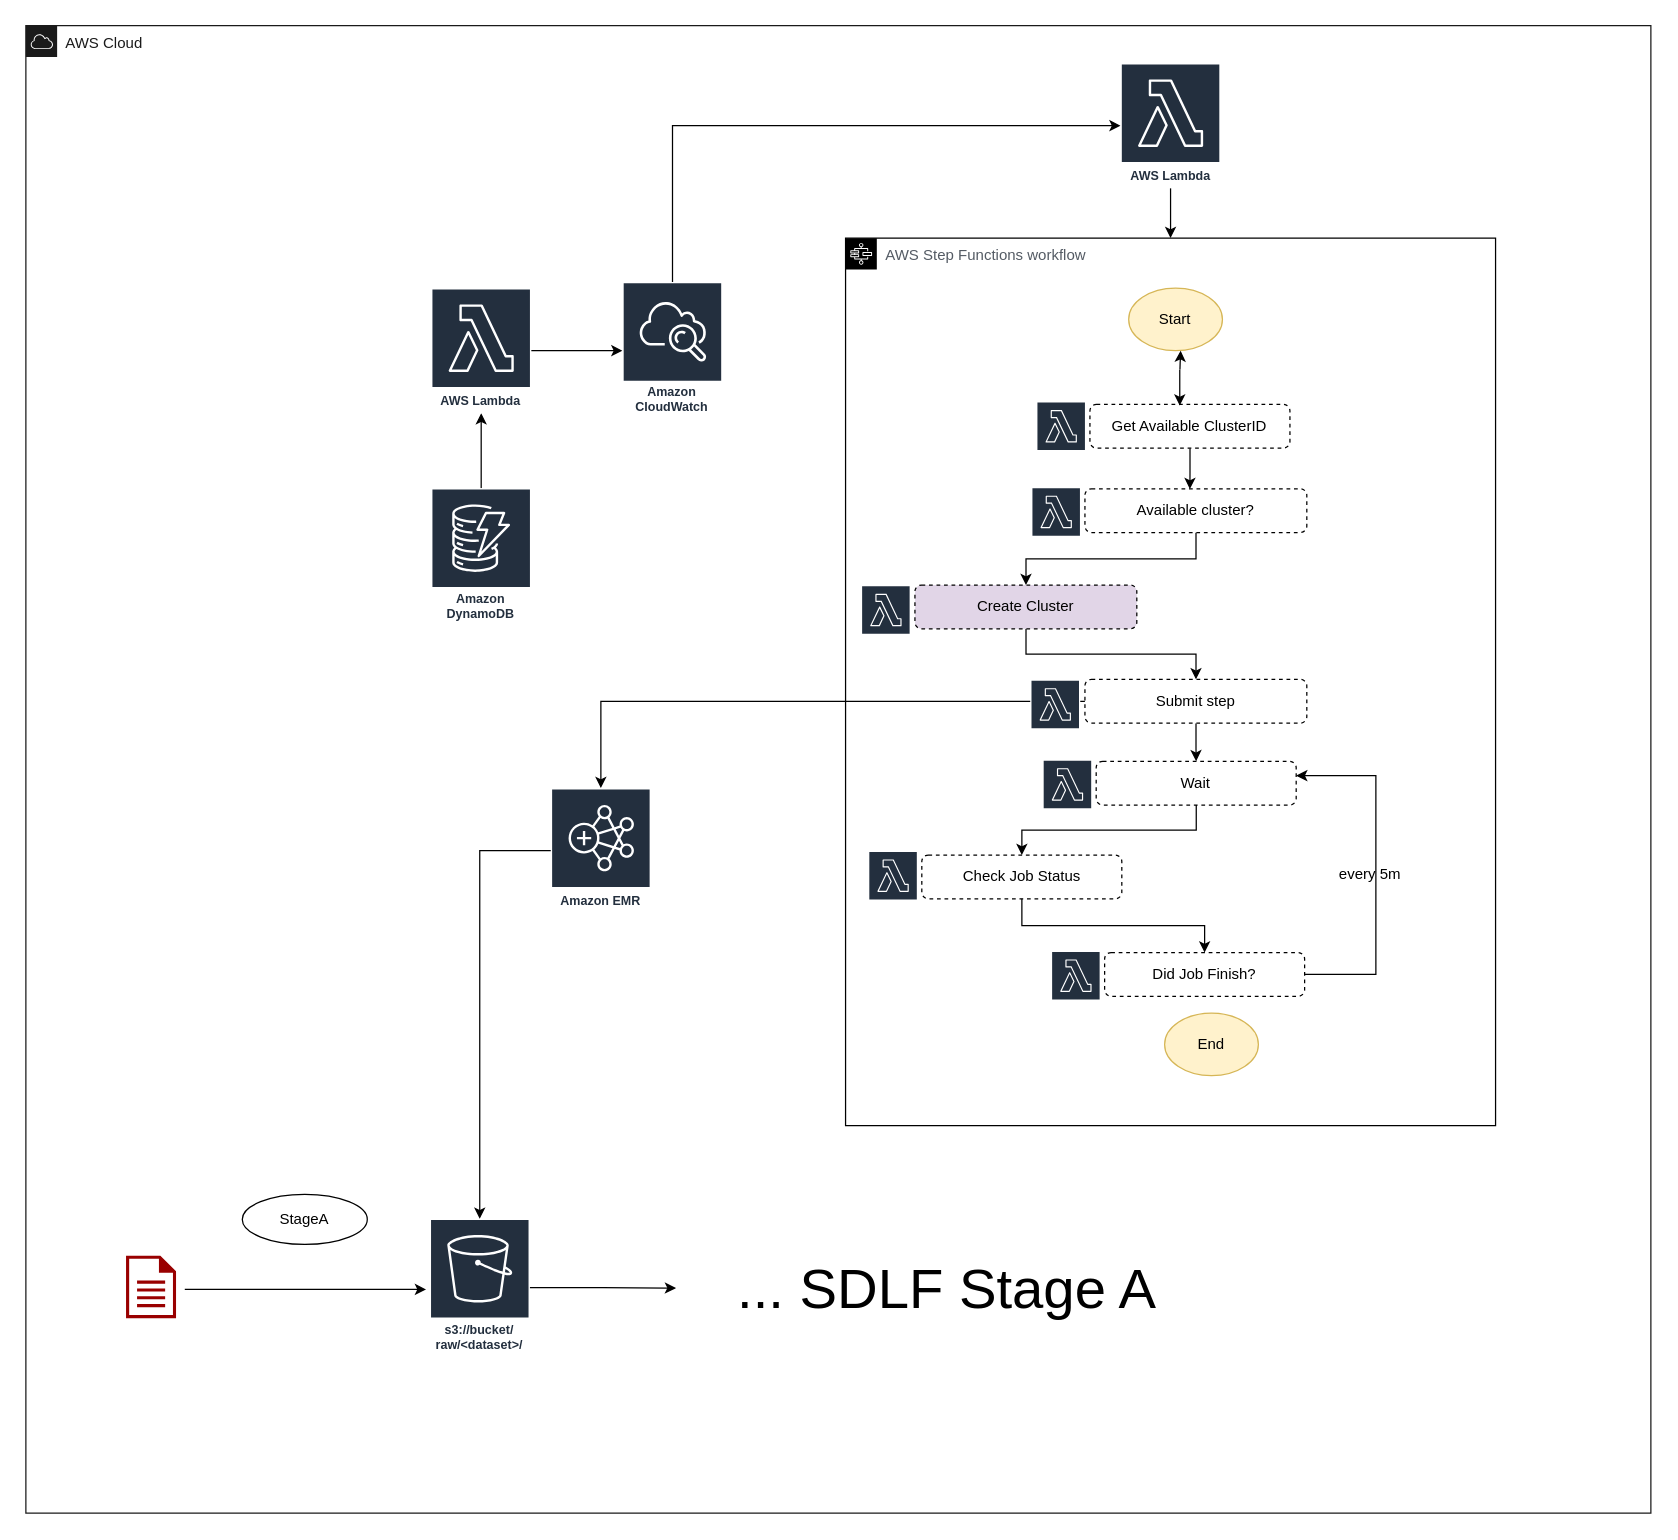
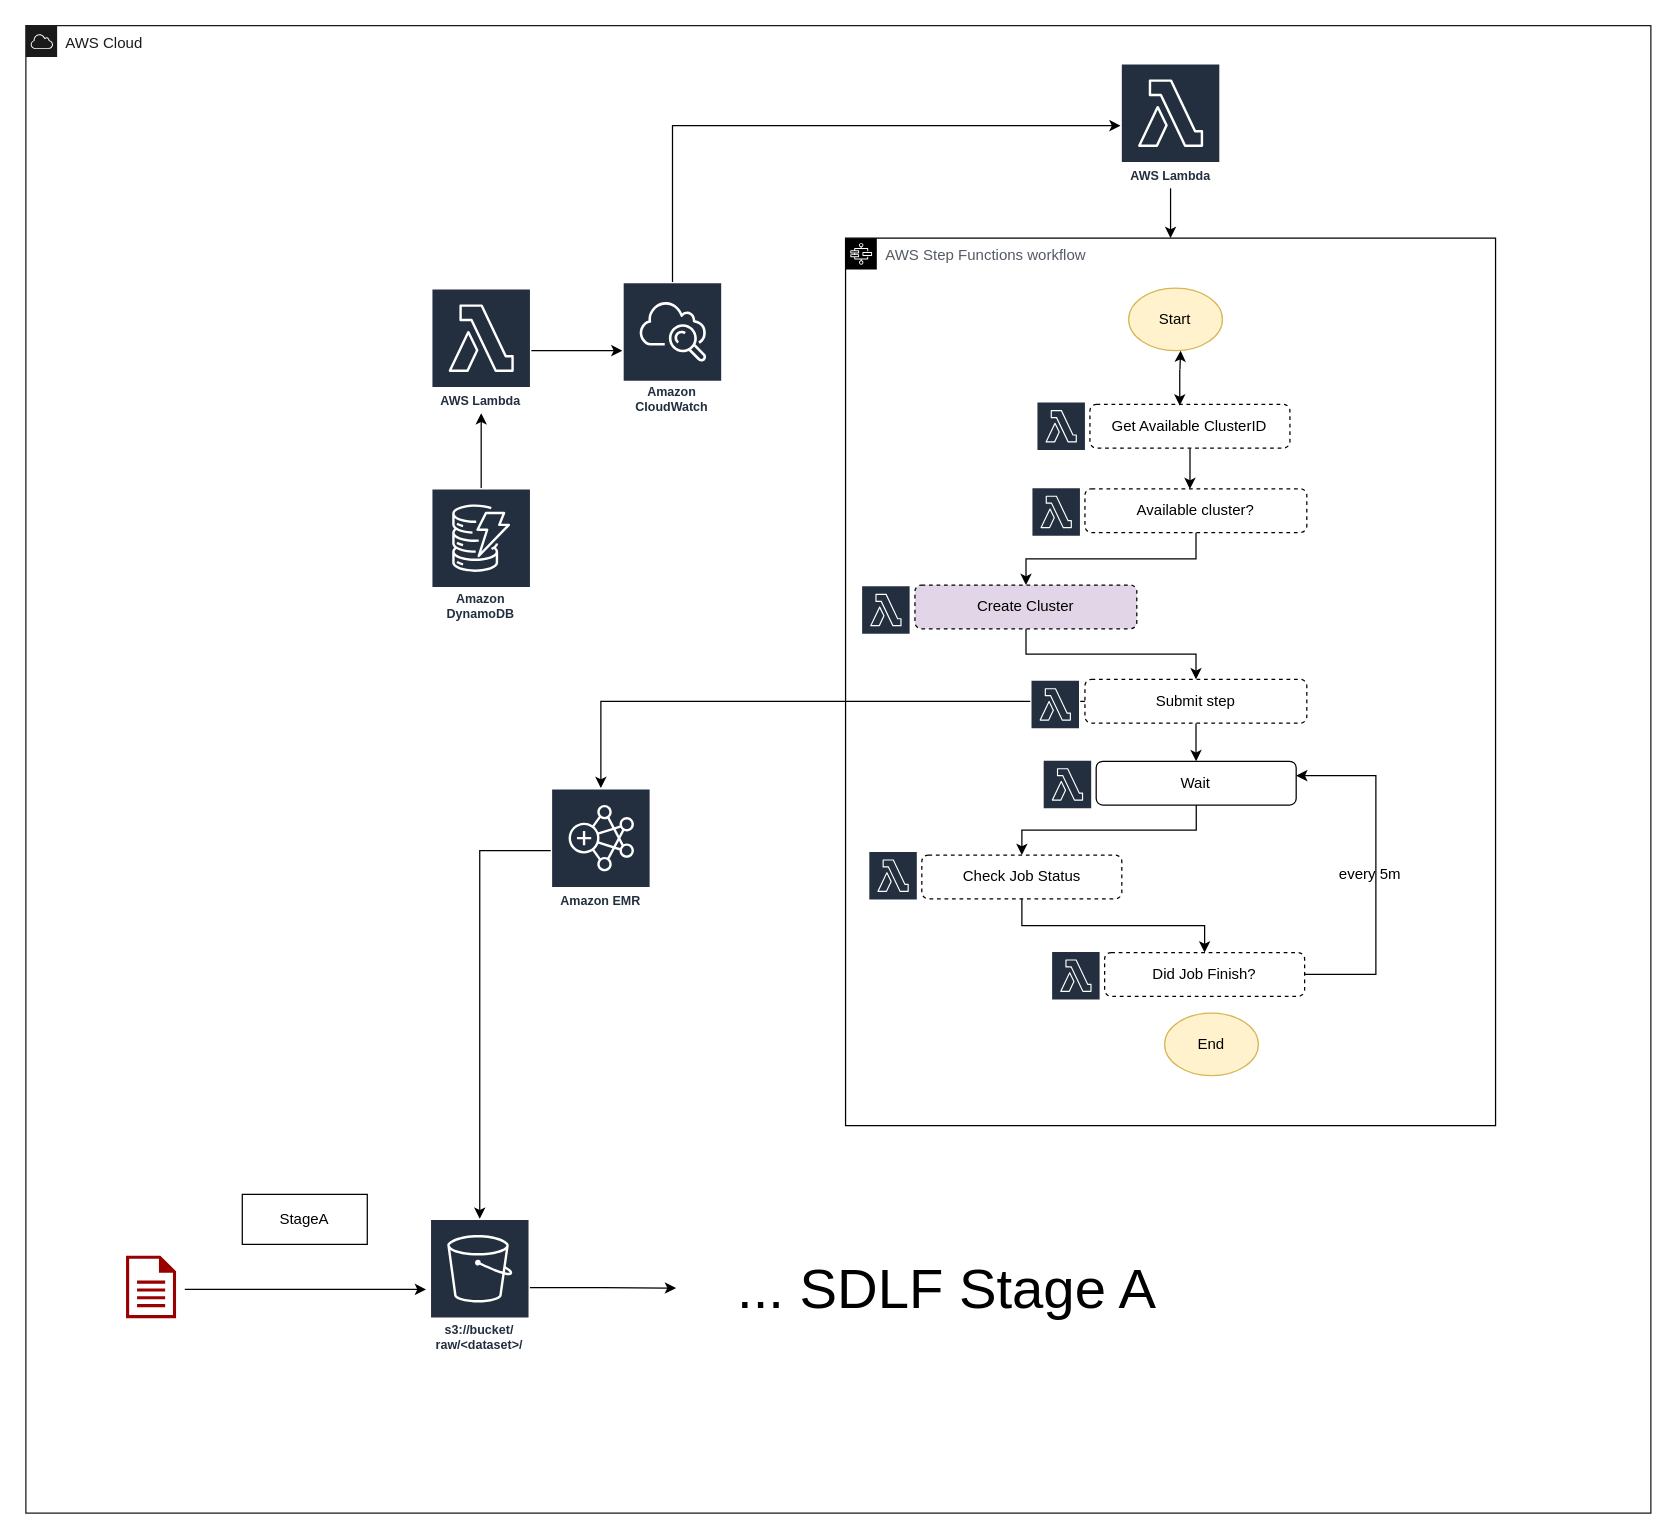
node "Wait": style dashed -> solid
node "StageA": shape ellipse -> rectangle
